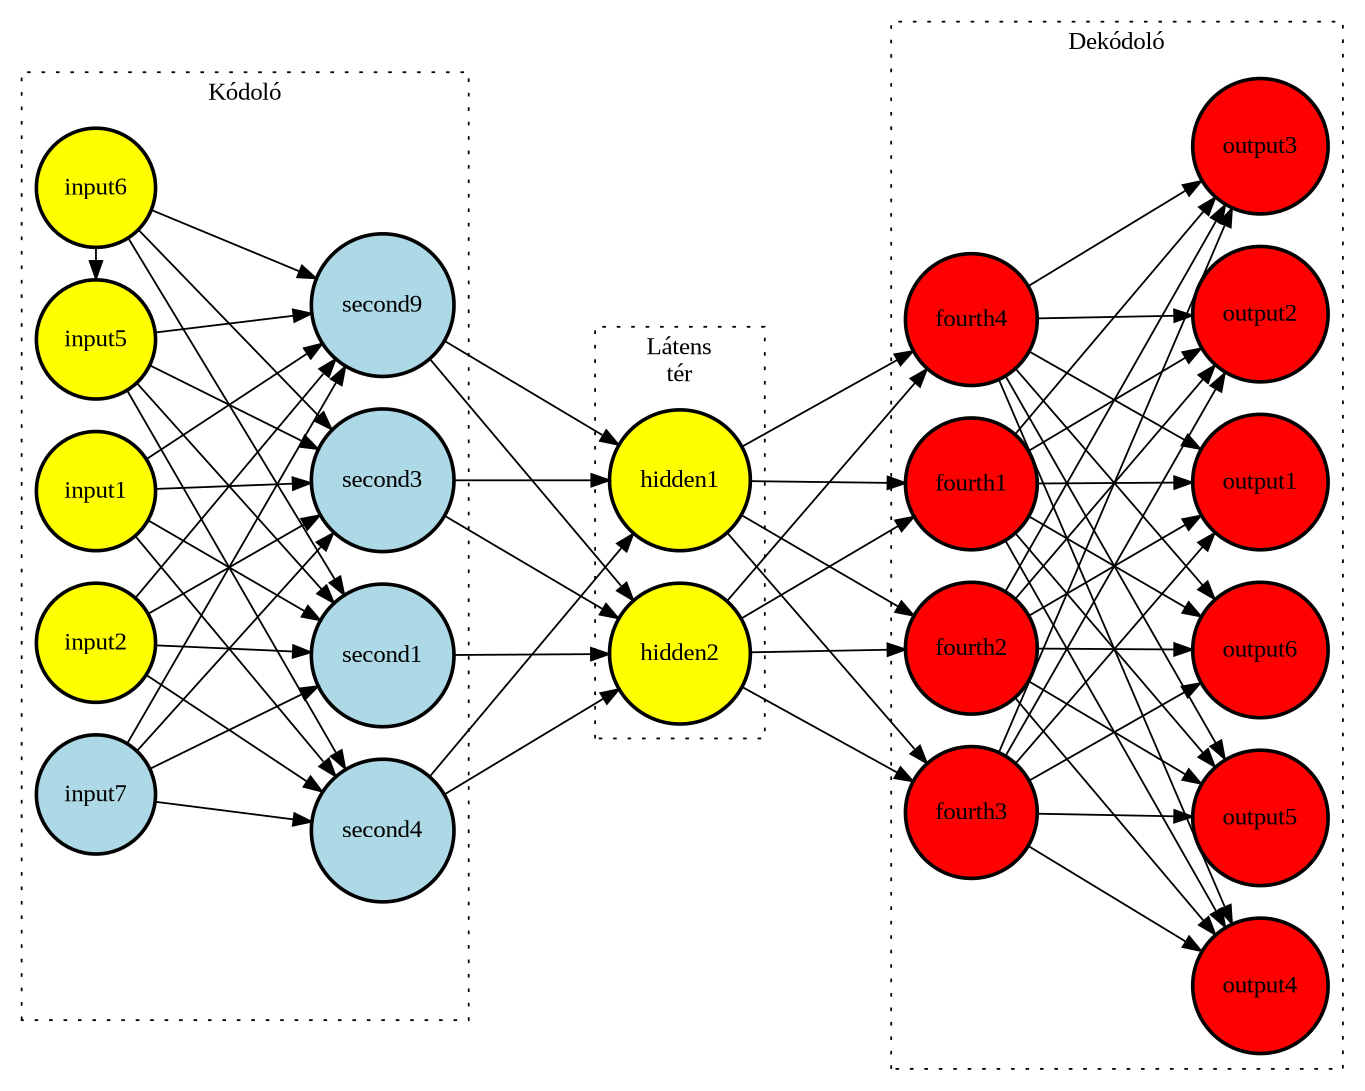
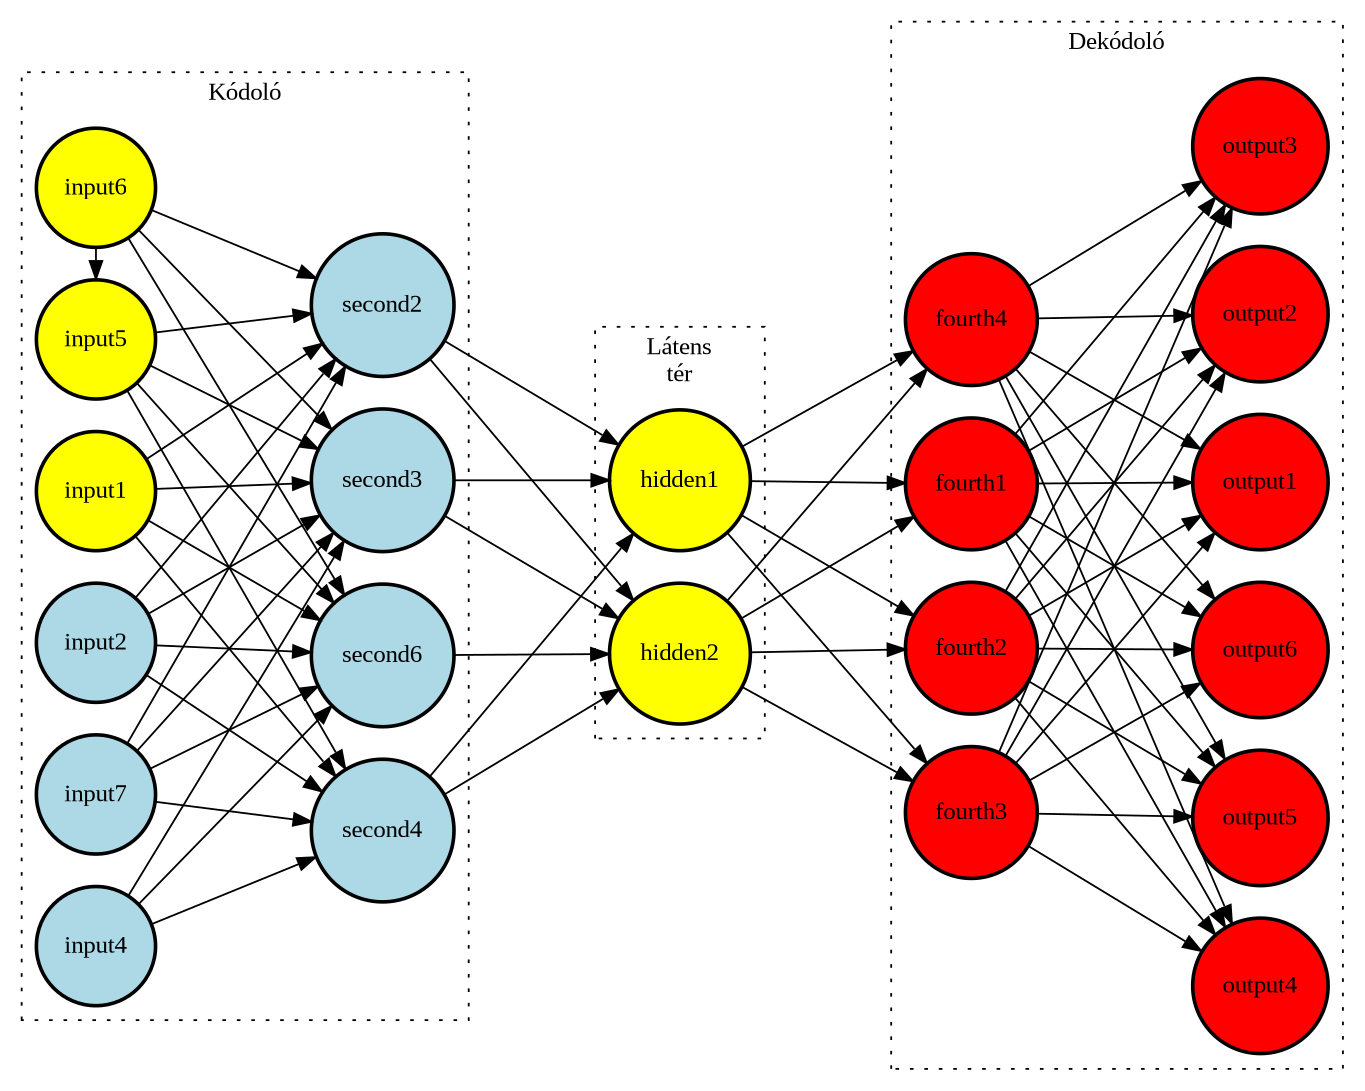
node "second9": label "second9" -> "second2"
node "input2": fillcolor yellow -> lightblue
node "second1": label "second1" -> "second6"
node "input4": added
